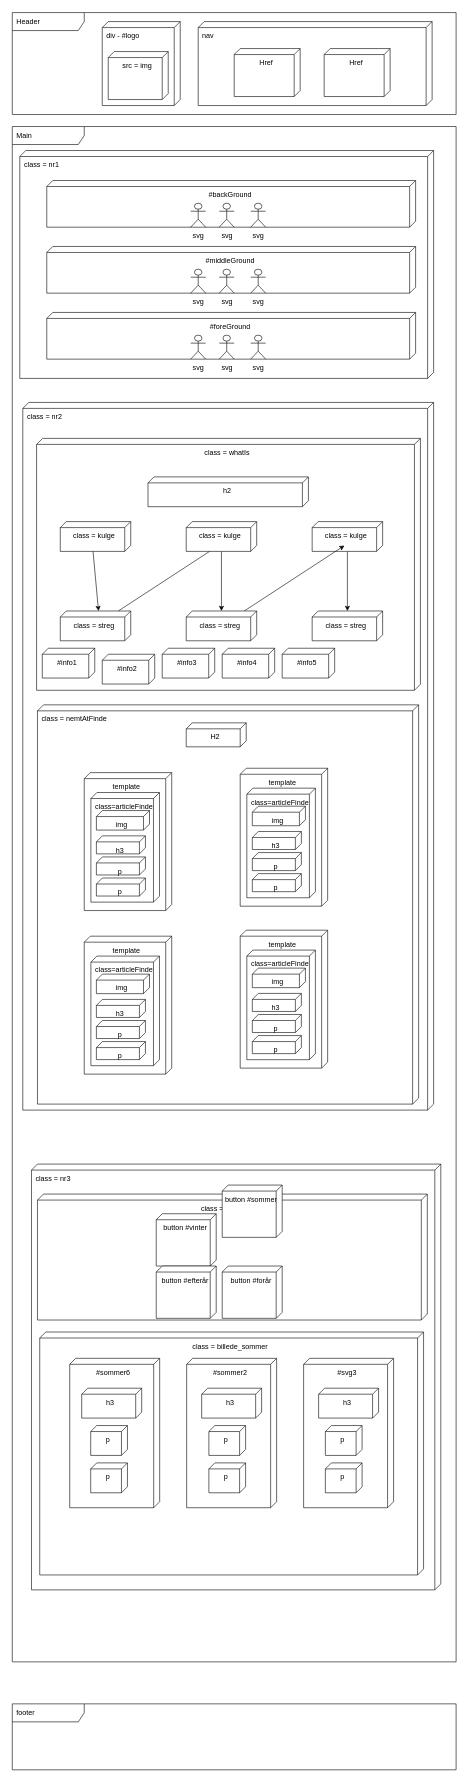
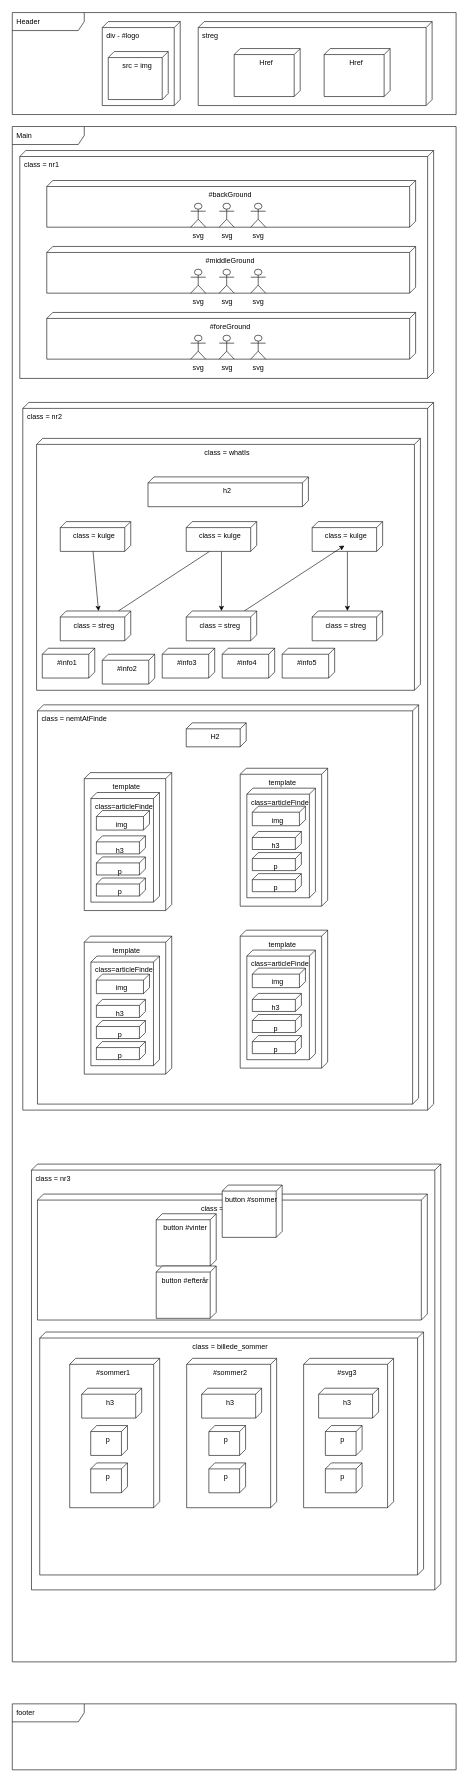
node "nav": label "nav" -> "streg"
node "button #forår": removed
node "#sommer6": label "#sommer6" -> "#sommer1"
